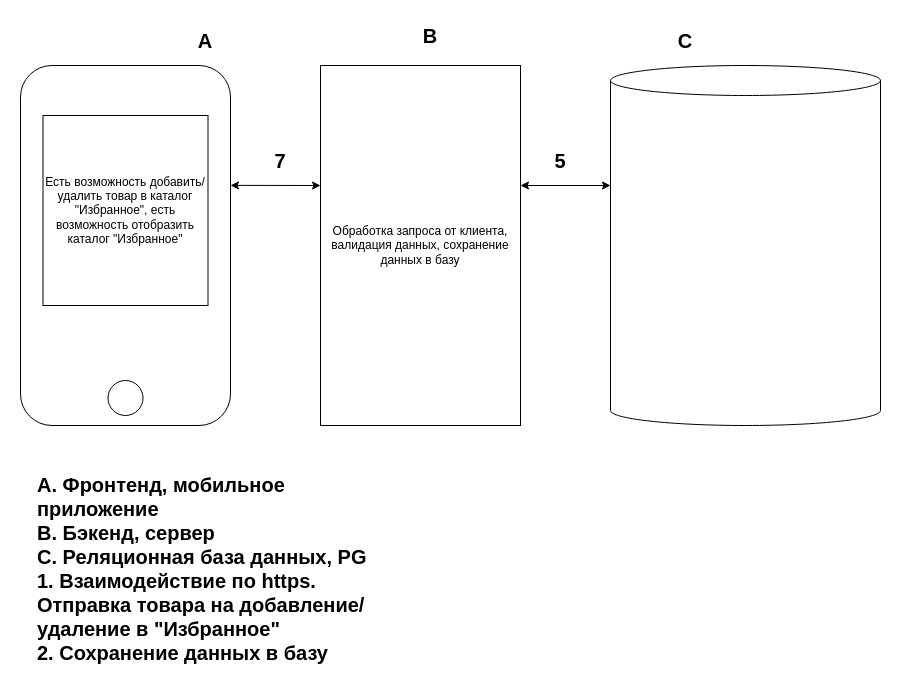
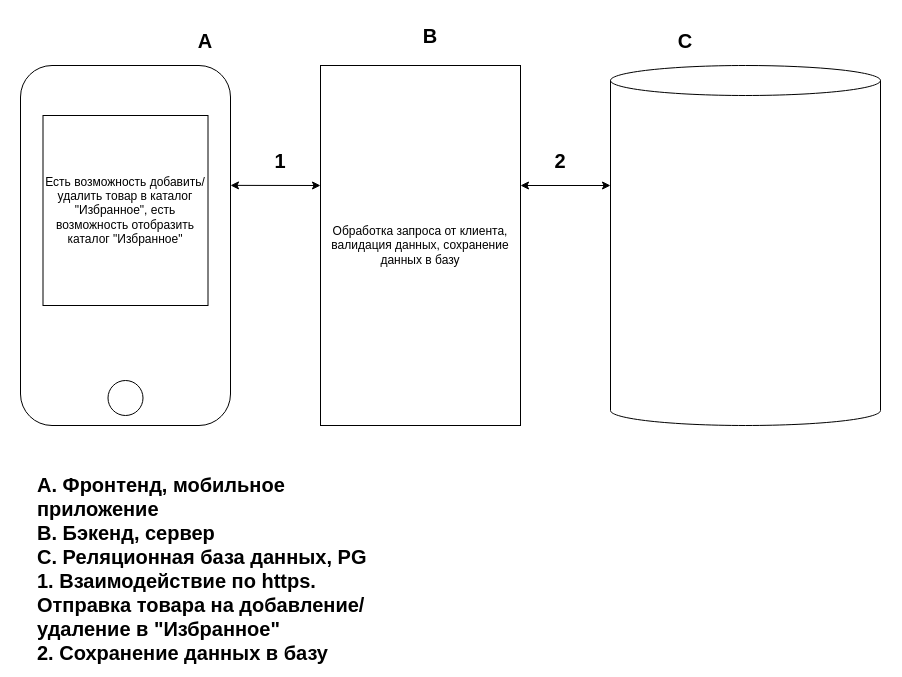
node "7": label "7" -> "1"
node "5": label "5" -> "2"
